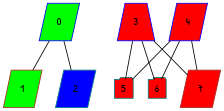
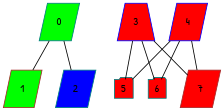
node "0": color blue -> teal
